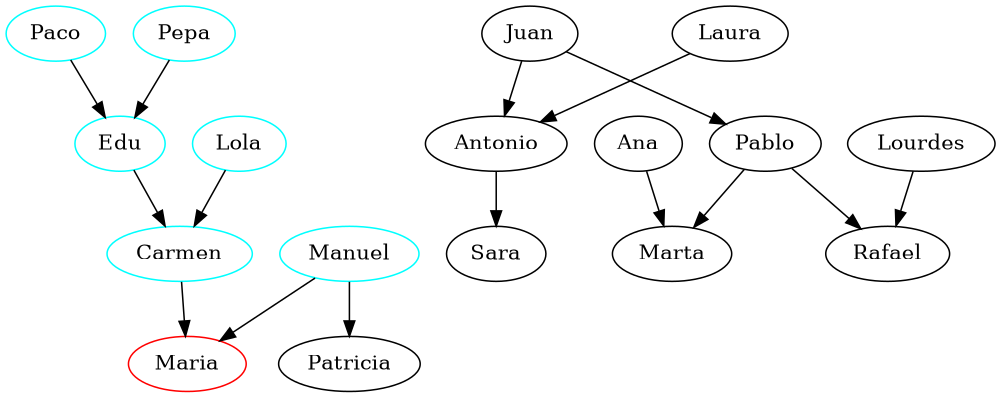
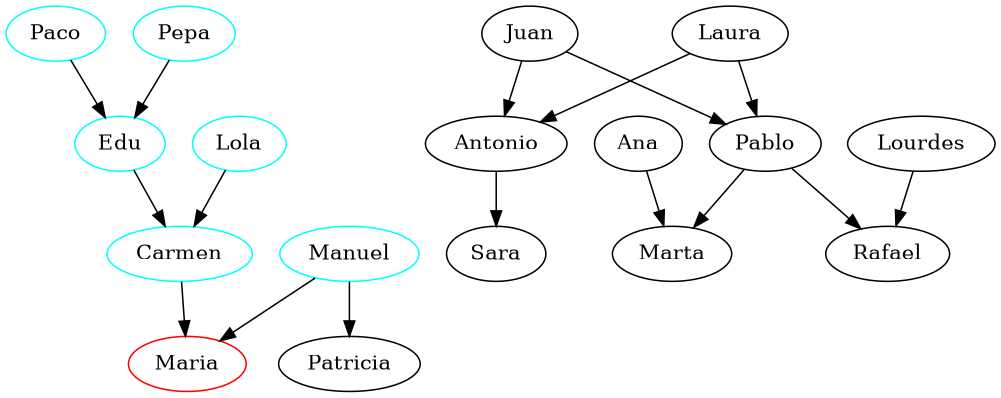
edge "Laura" -> "Pablo": added
